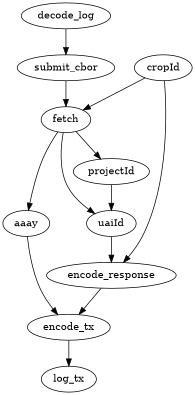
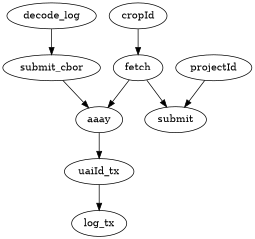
edge "submit_cbor" -> "fetch": now "submit_cbor" -> "aaay"
edge "fetch" -> "projectId": removed
node "uaiId": label "uaiId" -> "submit"
node "encode_response": removed
node "encode_tx": label "encode_tx" -> "uaiId_tx"
